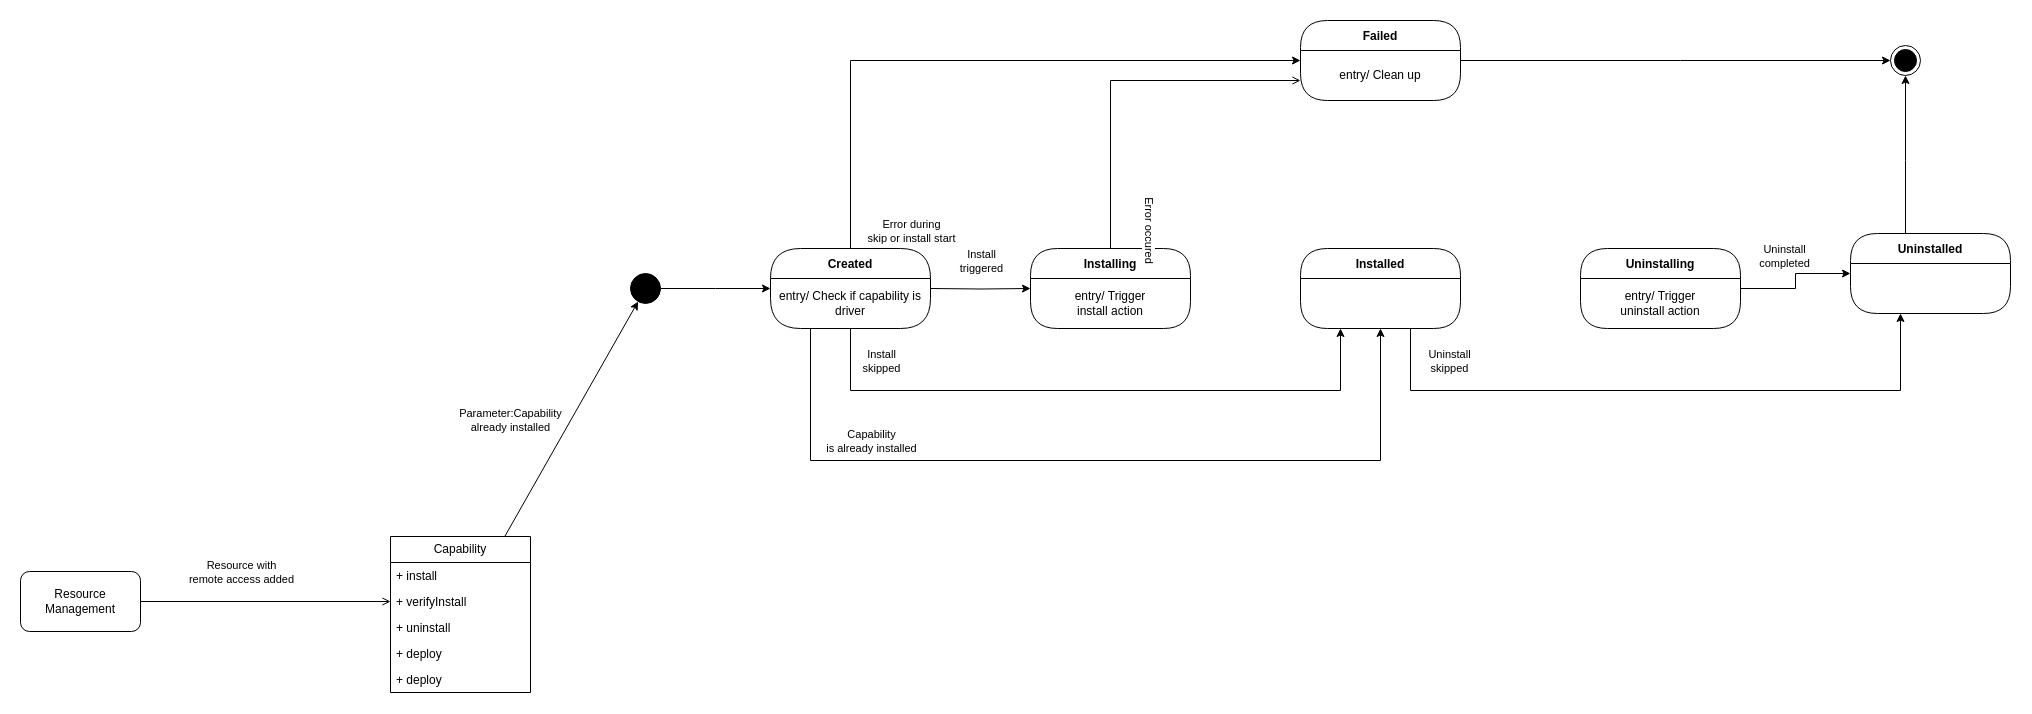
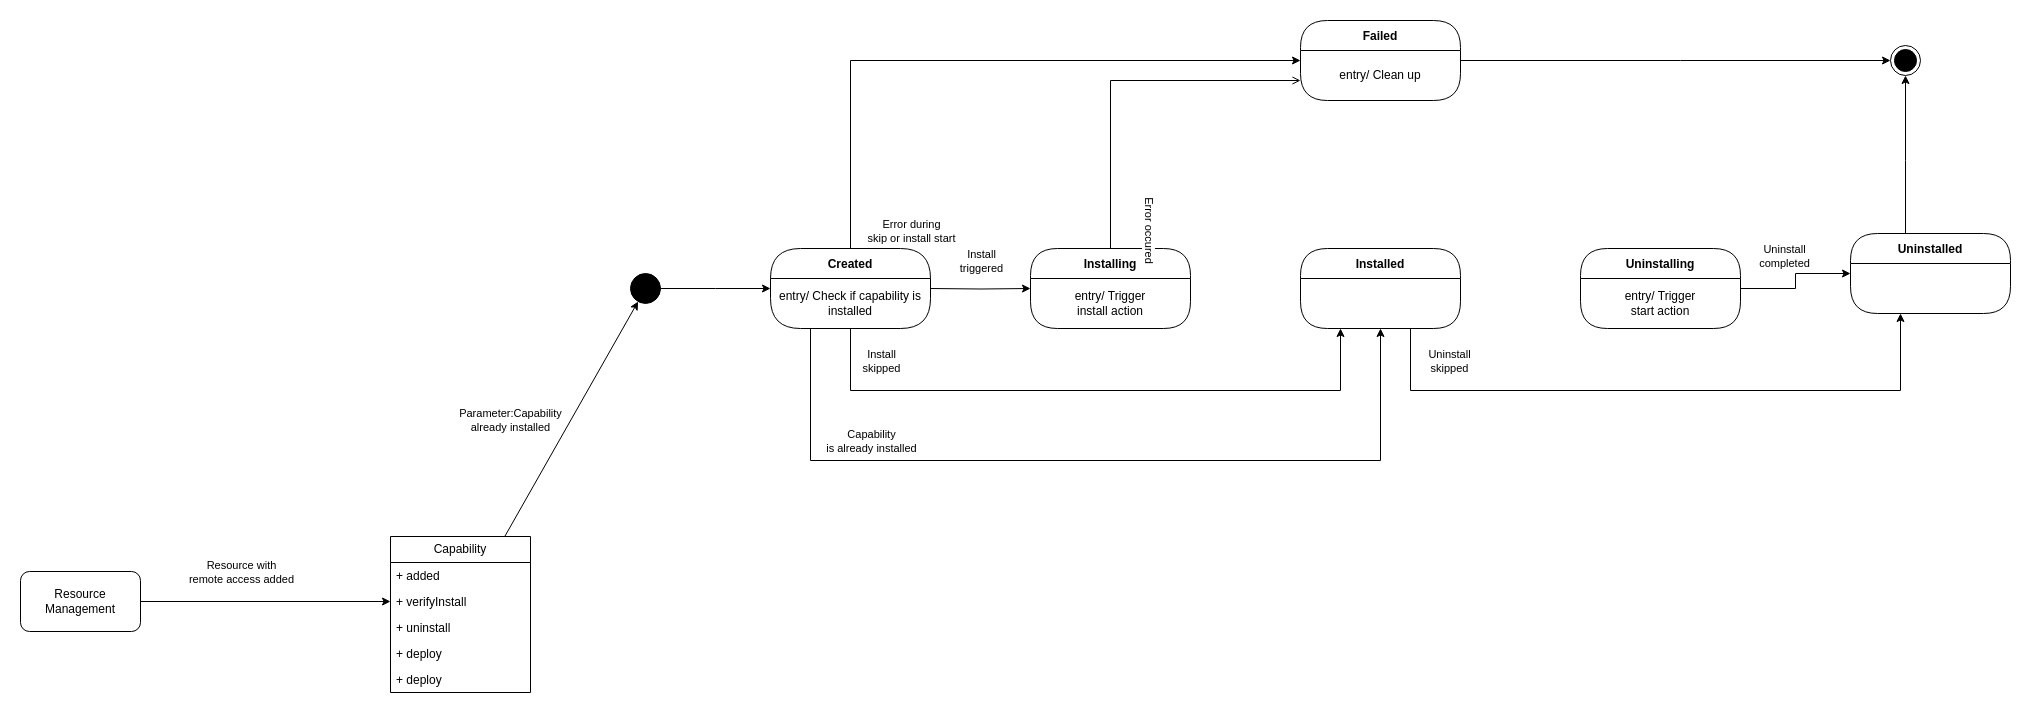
node "entry/ Check if capability is driver": label "entry/ Check if capability is driver" -> "entry/ Check if capability is installed"
node "entry/ Trigger uninstall action": label "entry/ Trigger uninstall action" -> "entry/ Trigger start action"
node "+ install": label "+ install" -> "+ added"
edge "Resource Management" -> "+ verifyInstall": arrowhead open -> classic
